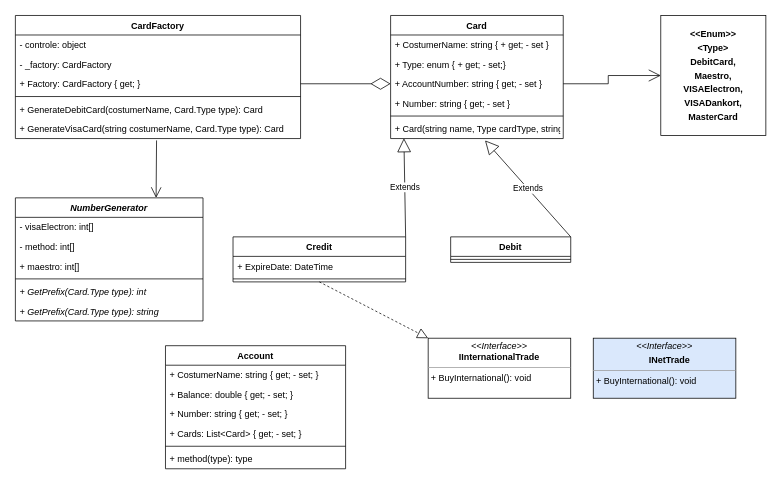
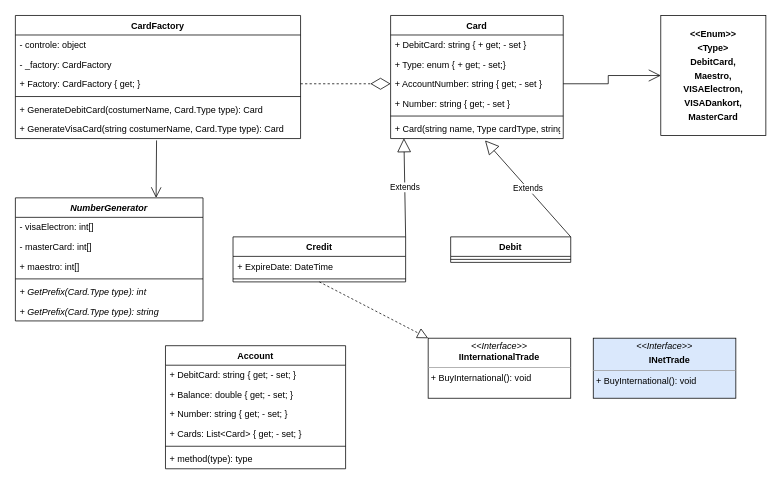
node "+ CostumerName: string { + get; - set }": label "+ CostumerName: string { + get; - set }" -> "+ DebitCard: string { + get; - set }"
edge "+ Factory: CardFactory { get; }" -> "+ AccountNumber: string { get; - set }": style solid -> dashed
node "- method: int[]": label "- method: int[]" -> "- masterCard: int[]"
node "+ CostumerName: string { get; - set; }": label "+ CostumerName: string { get; - set; }" -> "+ DebitCard: string { get; - set; }"
